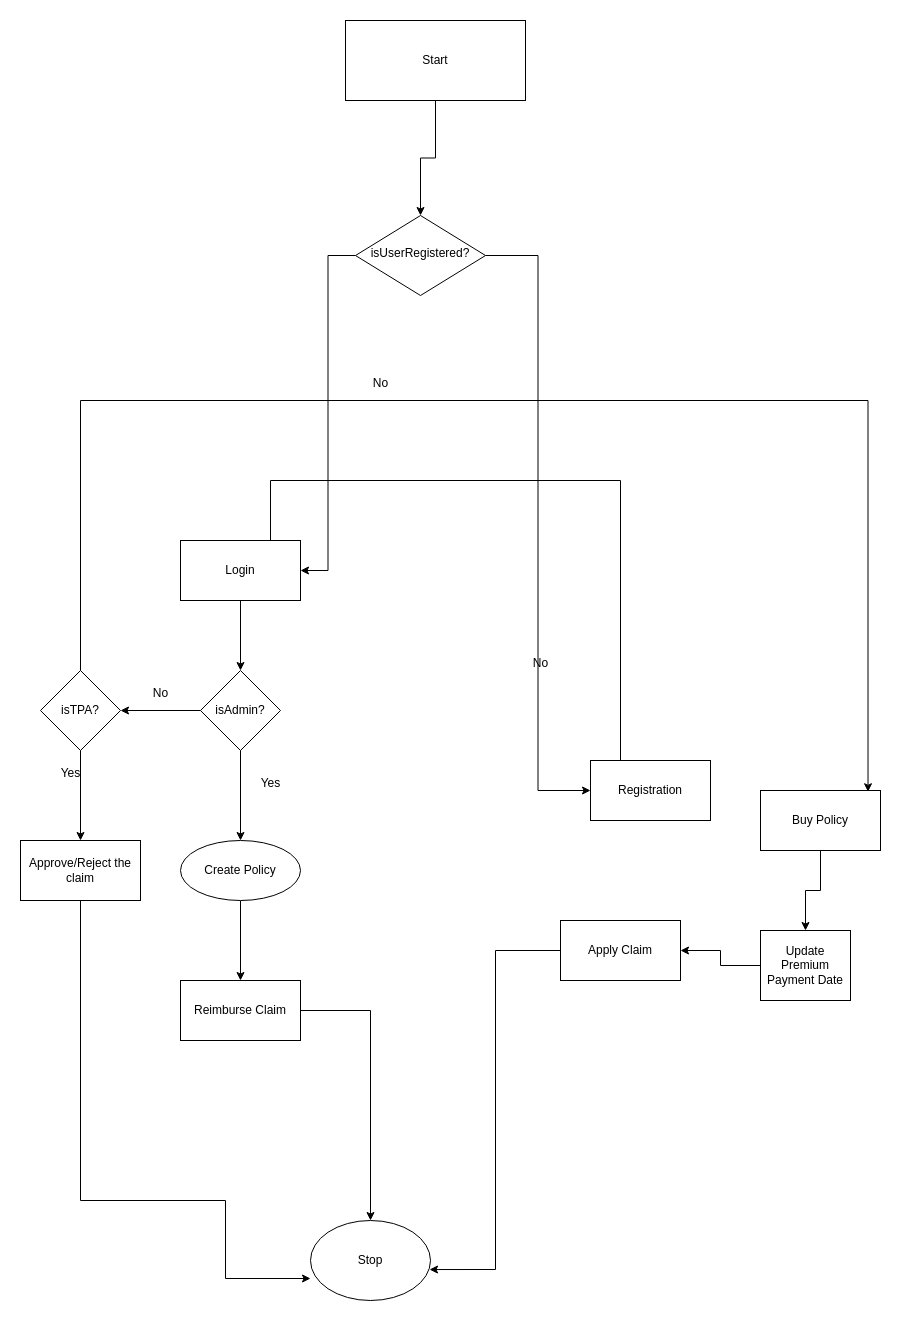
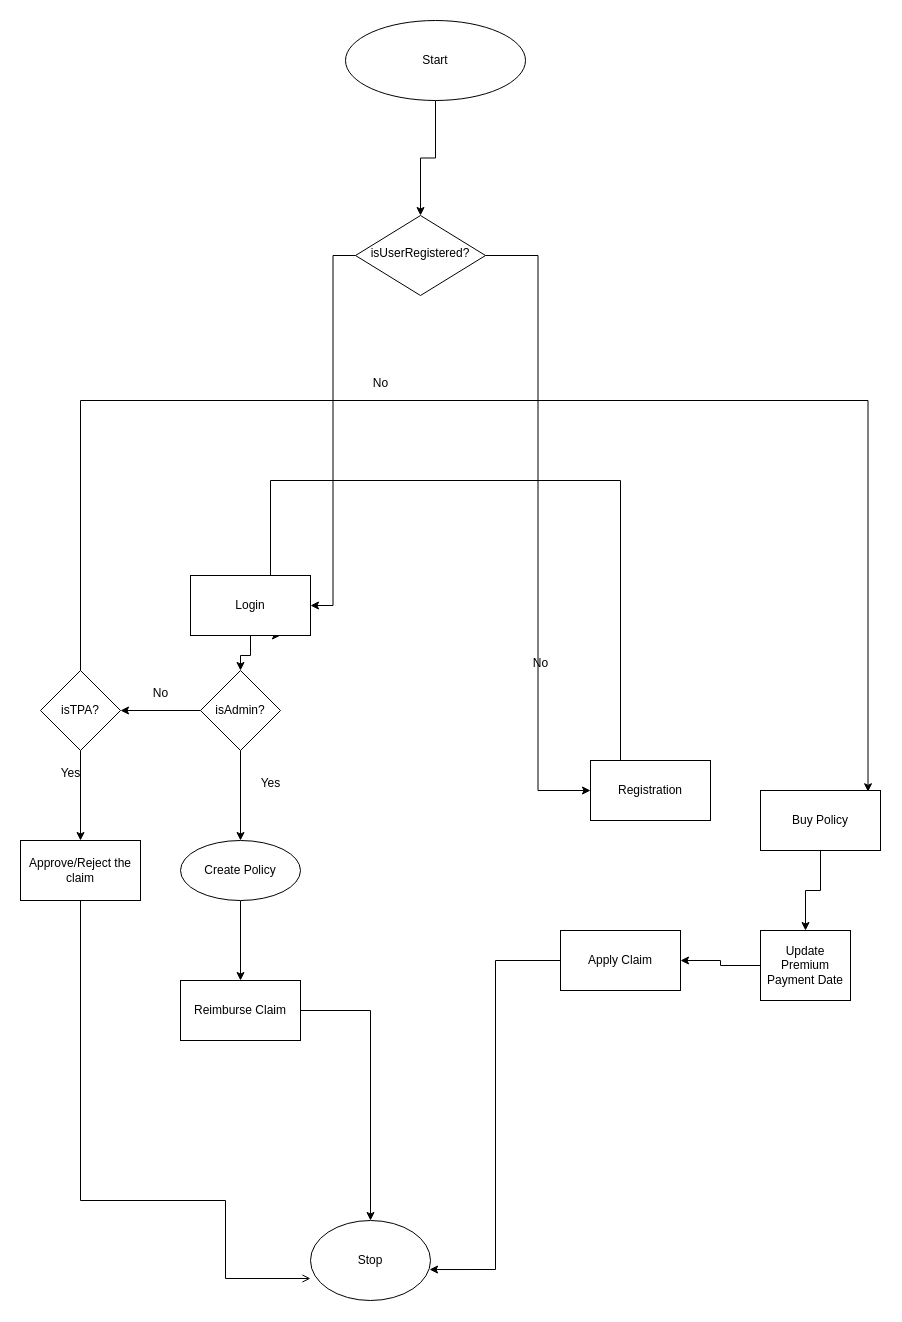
node "Start": shape rectangle -> ellipse
node "Login": moved (241, 571) -> (251, 606)
node "Apply Claim": moved (621, 951) -> (621, 961)
edge "Approve/Reject the claim" -> "Stop": arrowhead classic -> open
